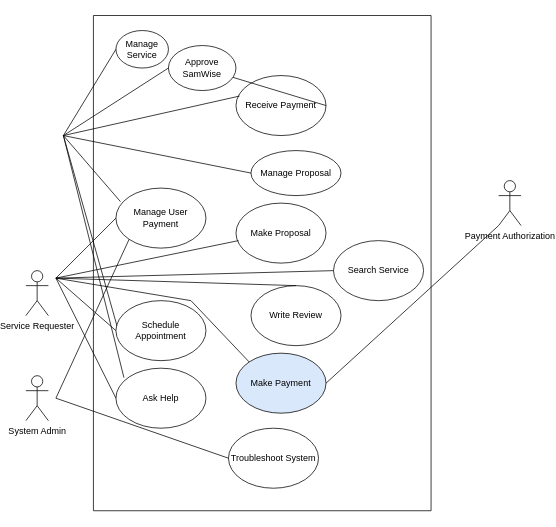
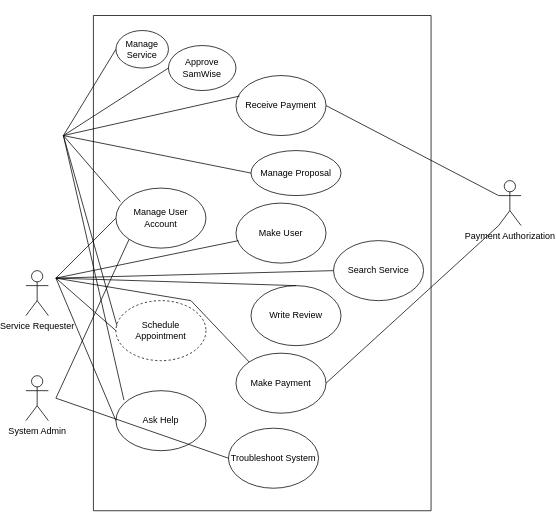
edge "Approve SamWise" -- "Receive Payment": now "Payment Authorization" -- "Receive Payment"
node "Manage User Payment": label "Manage User Payment" -> "Manage User Account"
node "Make Proposal": label "Make Proposal" -> "Make User"
node "Schedule Appointment": style solid -> dashed
node "Make Payment": fillcolor #dae8fc -> #ffffff
node "Ask Help": moved (161, 398) -> (161, 420)
